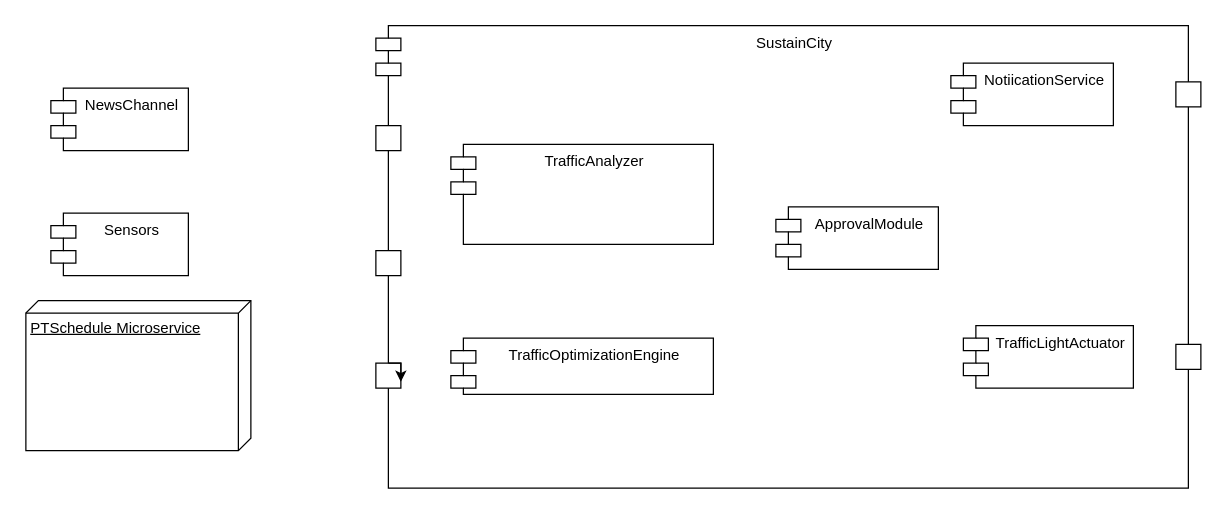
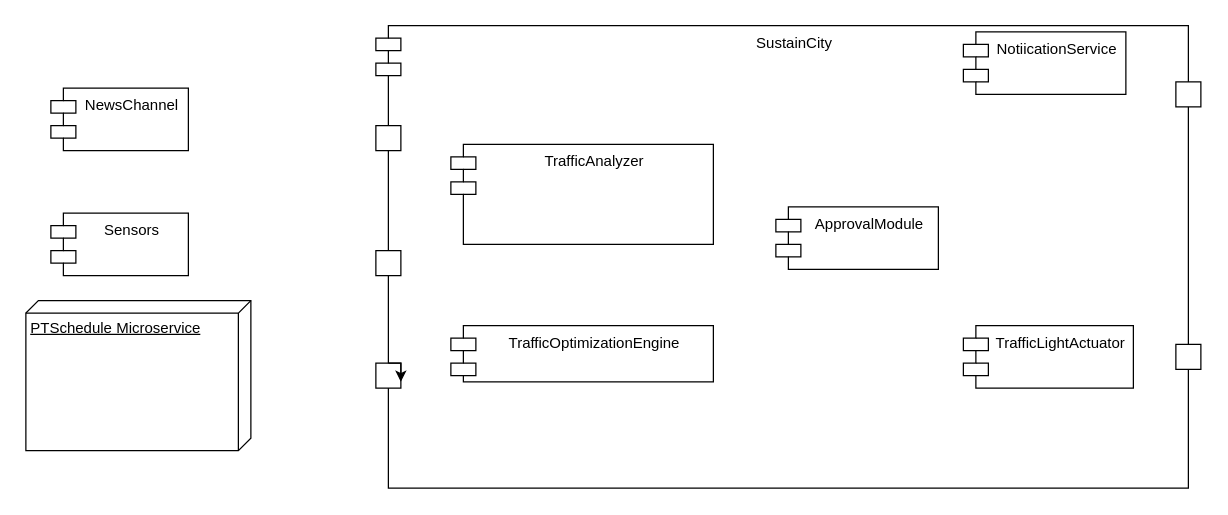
node "NotiicationService": moved (1032, 94) -> (1044, 63)
node "TrafficOptimizationEngine": moved (582, 366) -> (582, 354)
